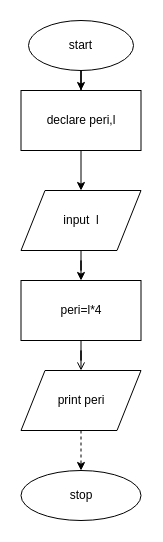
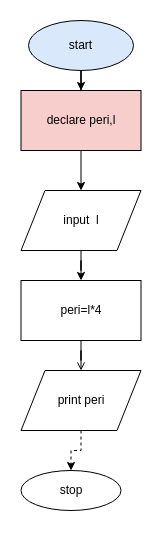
node "start": fillcolor #ffffff -> #dae8fc
node "declare peri,l": fillcolor #ffffff -> #f8cecc
node "stop": size 120x50 -> 100x40
